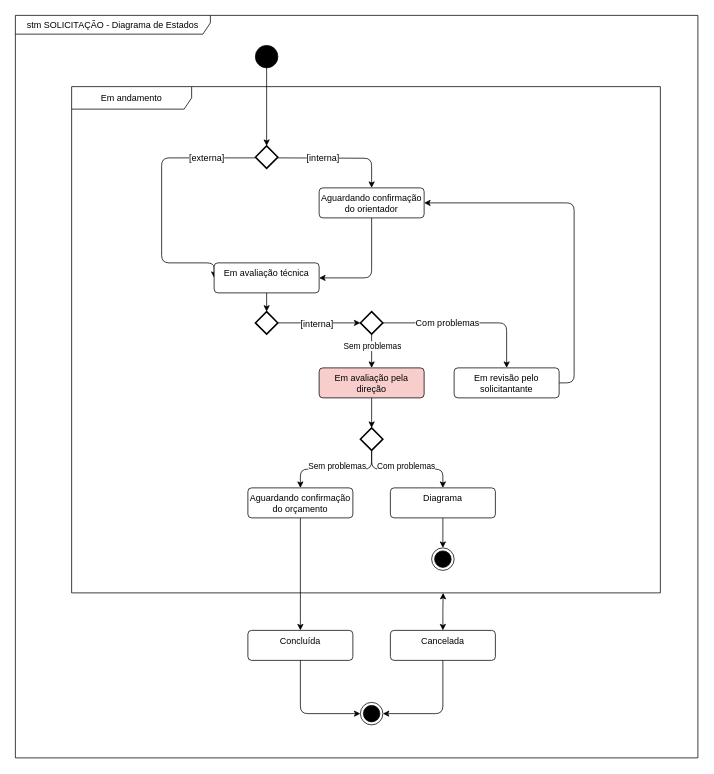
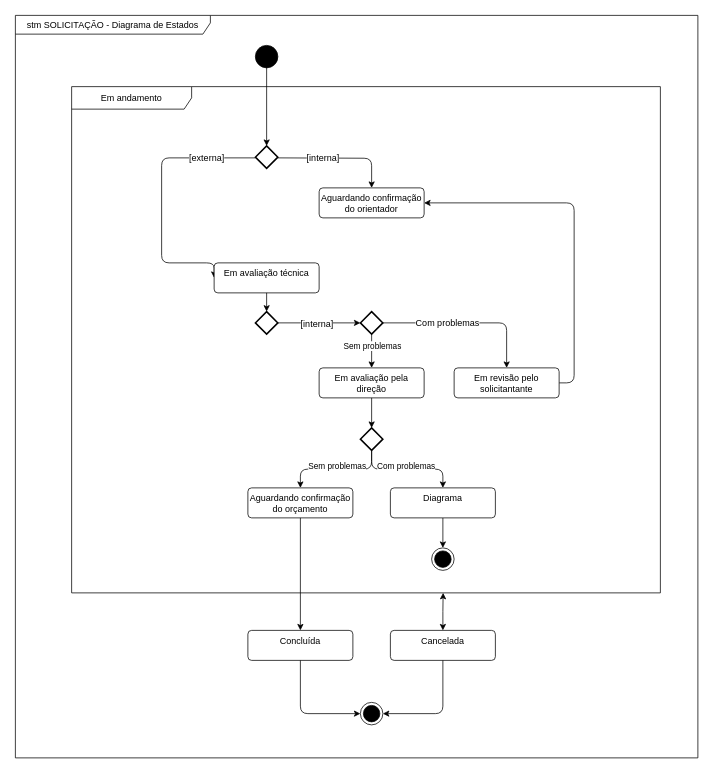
edge "Aguardando confirmação do orientador" -> "Em avaliação técnica": removed
node "Em avaliação pela direção": fillcolor #f8cecc -> #ffffff
